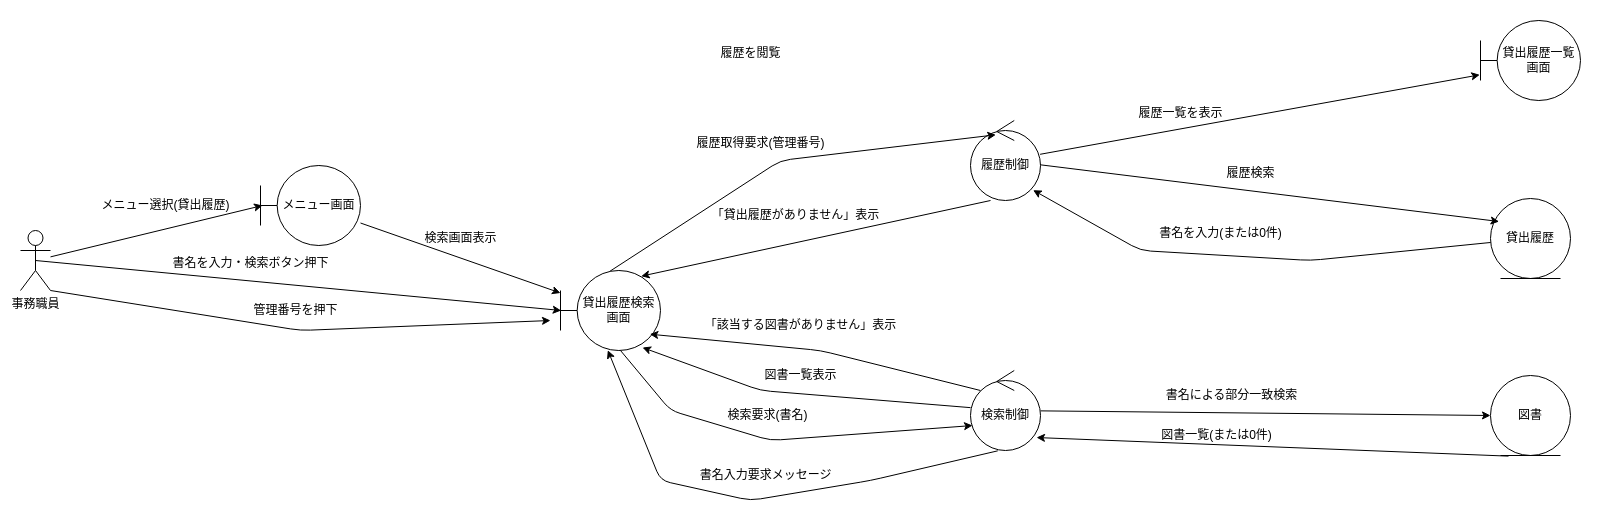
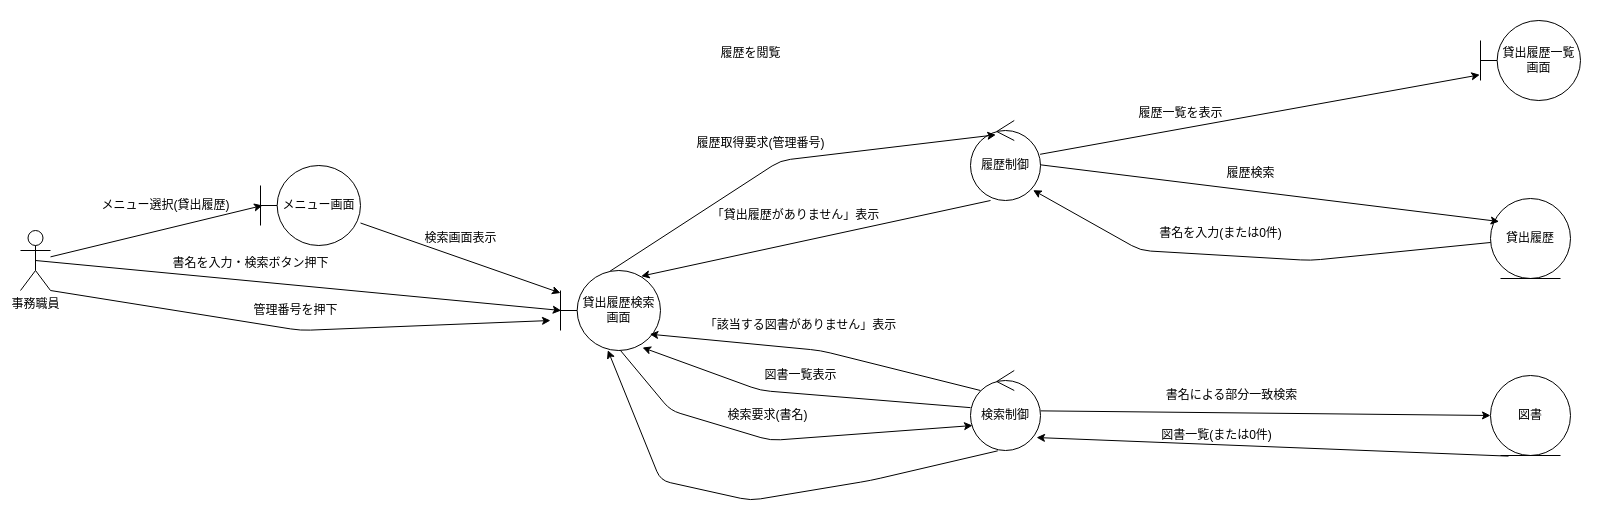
node "書名入力要求メッセージ": removed
